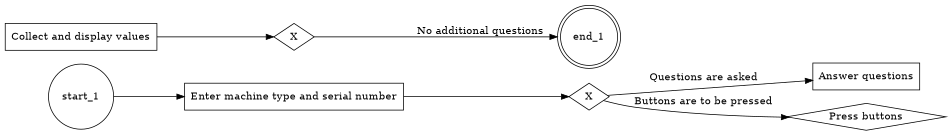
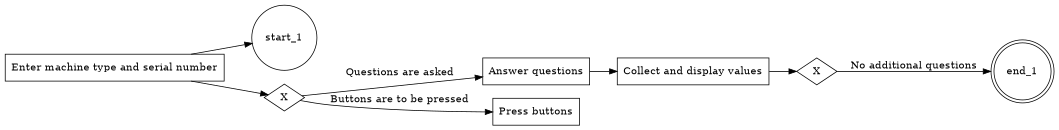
edge "Answer questions" -> "Collect and display values": added
edge "start_1" -> "Enter machine type and serial number": reversed
node "Press buttons": shape diamond -> box
